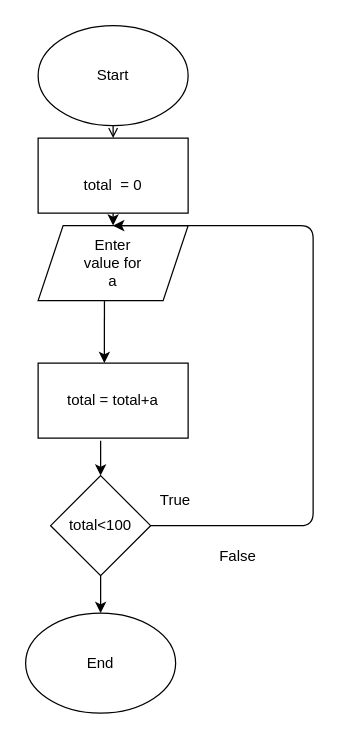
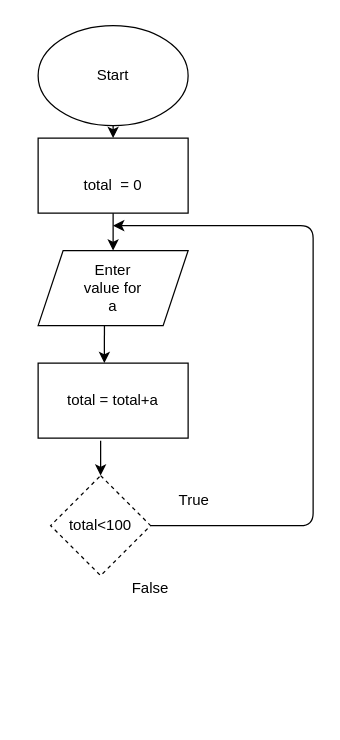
edge "Start" -> "total = 0": arrowhead open -> classic
node "Enter value for a": moved (113, 263) -> (113, 288)
node "True": moved (176, 501) -> (194, 501)
node "total<100": style solid -> dashed
node "False": moved (238, 557) -> (151, 588)
edge "total<100" -> "End": removed
node "End": removed
